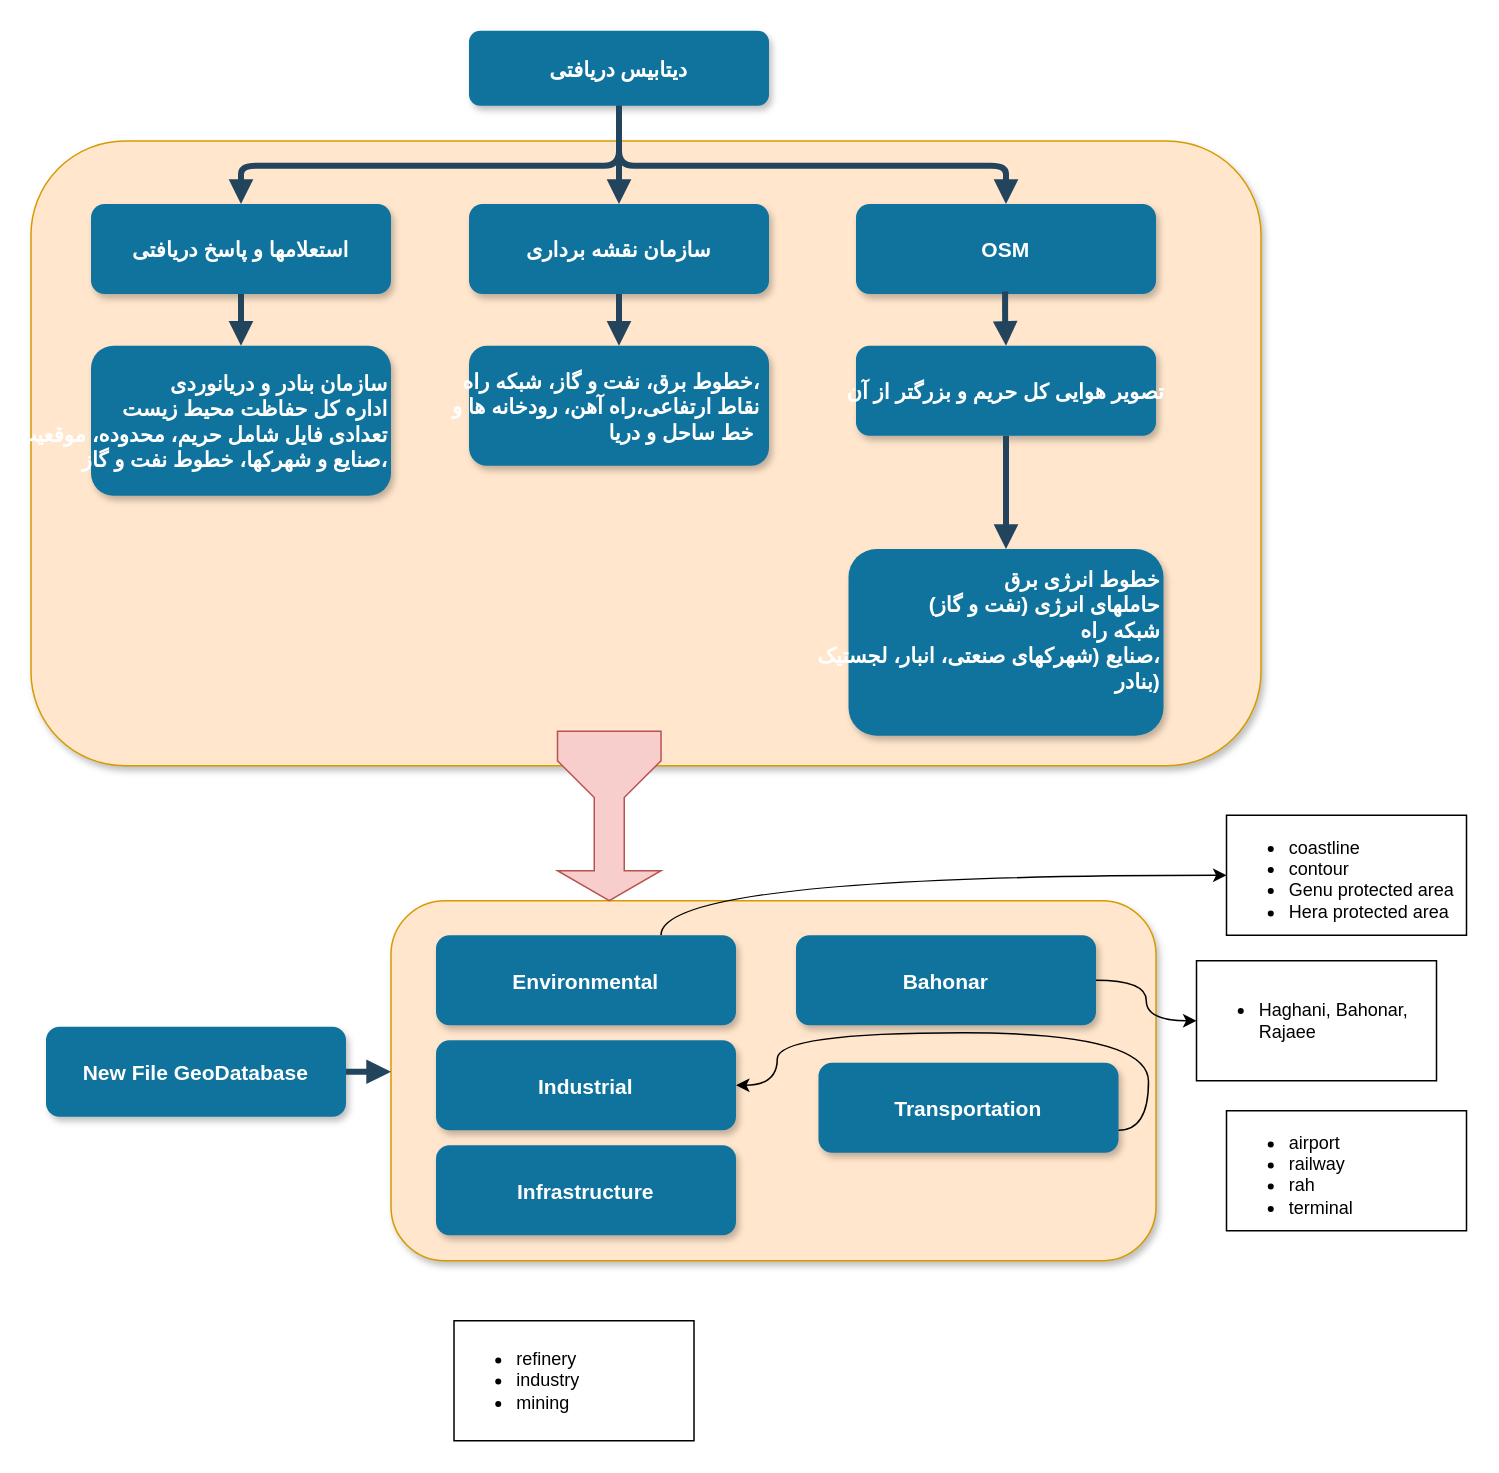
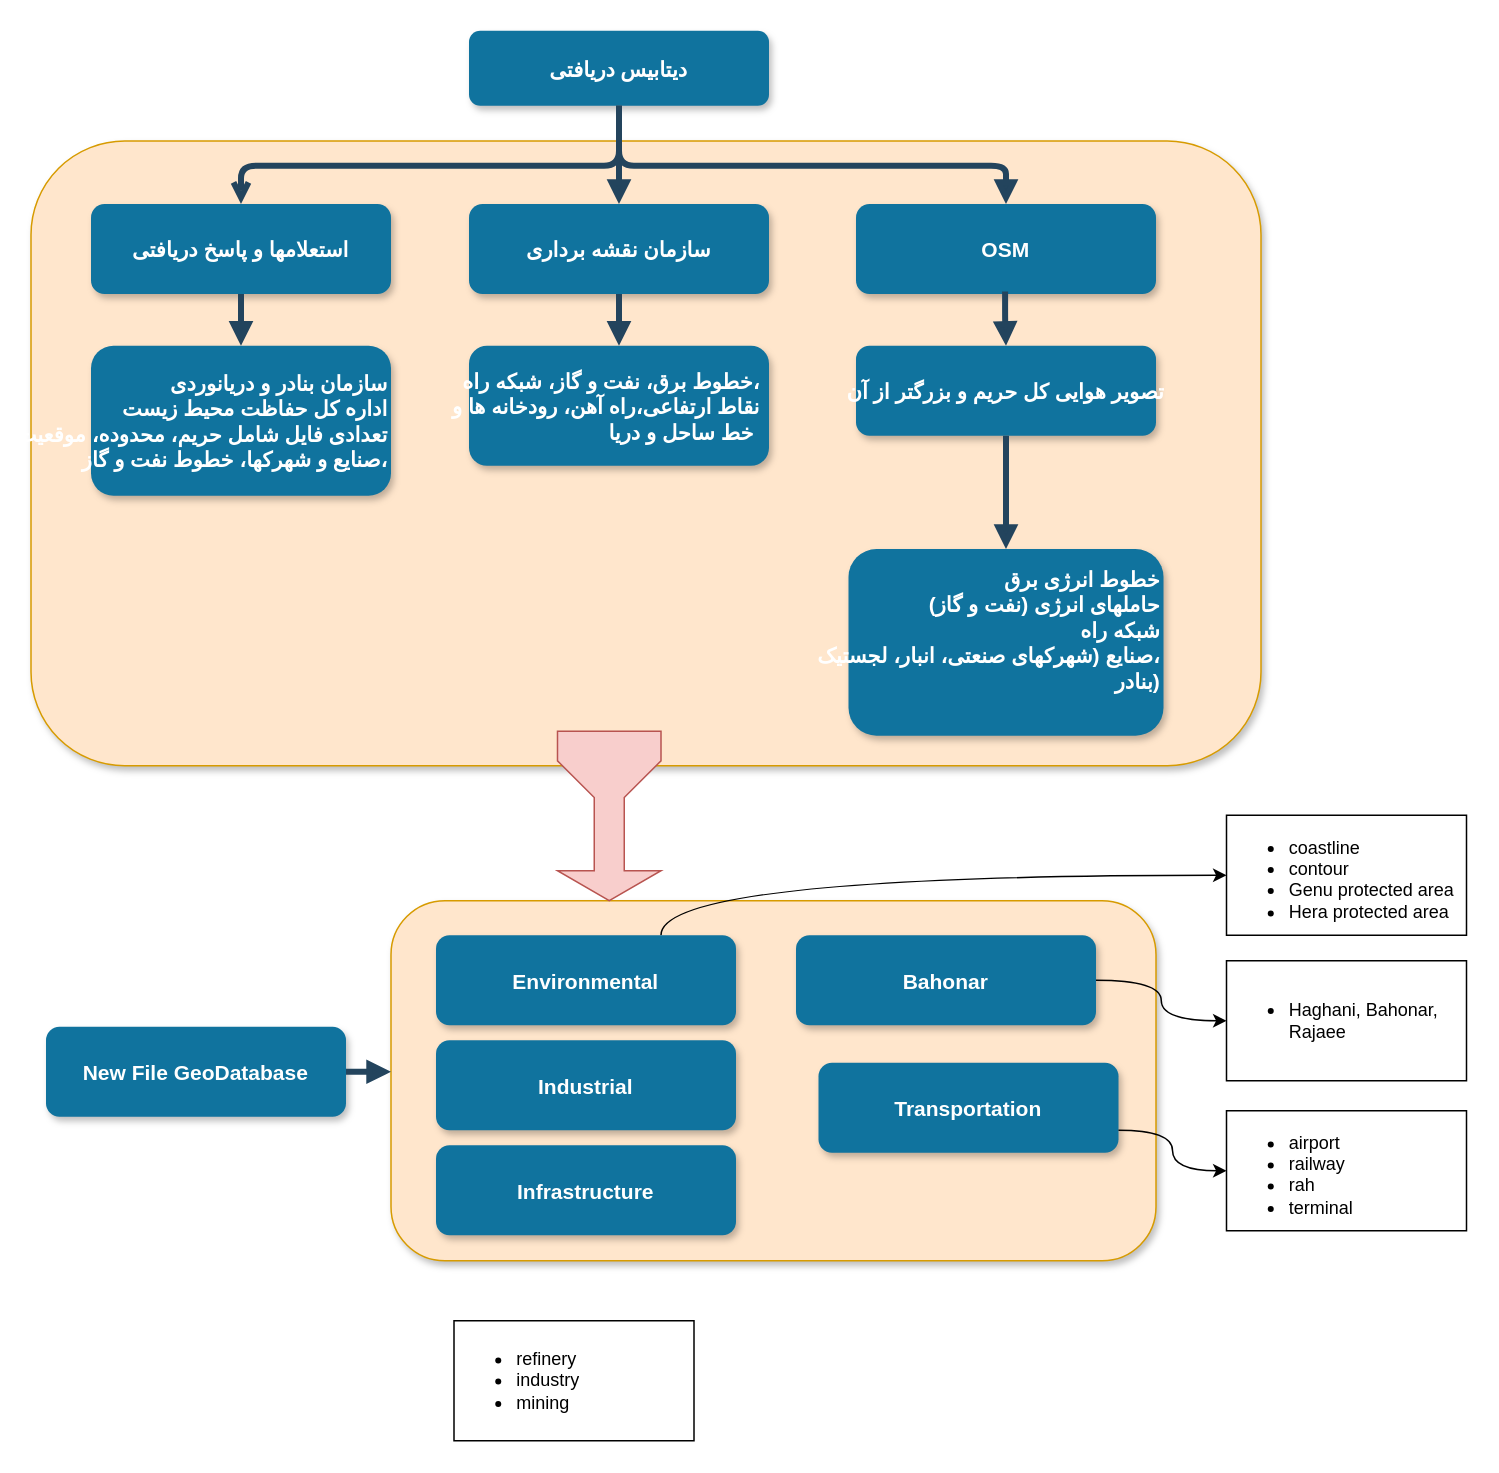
edge "دیتابیس دریافتی" -> "استعلامها و پاسخ دریافتی": arrowhead block -> open
node "Haghani, Bahonar, Rajaee": moved (1316, 1021) -> (1346, 1021)
edge "Transportation" -> "Industrial": now "Transportation" -> "airport railway rah terminal"
